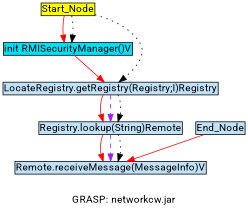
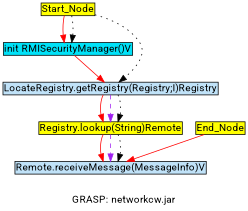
node "Registry.lookup(String)Remote": fillcolor #c0e2f8 -> yellow
node "End_Node": fillcolor #c0e2f8 -> yellow
